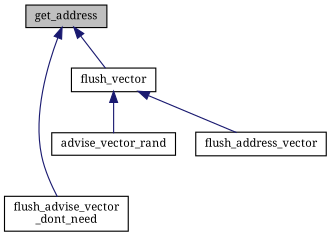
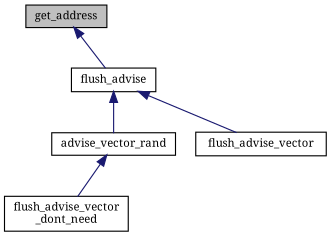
node "flush_vector": label "flush_vector" -> "flush_advise"
edge "flush_advise_vector _dont_need" -> "get_address": now "flush_advise_vector _dont_need" -> "advise_vector_rand"
node "flush_address_vector": label "flush_address_vector" -> "flush_advise_vector"
